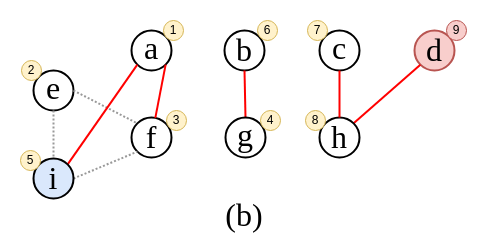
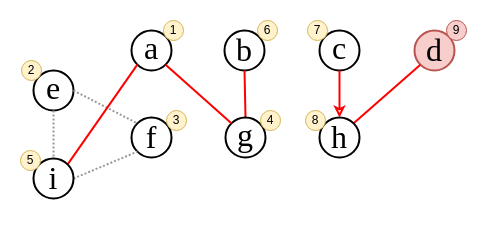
edge "a" -- "f": now "a" -- "g"
edge "c" -- "h": arrowhead none -> classic
node "i": fillcolor #dae8fc -> #ffffff
node "(b)": removed
